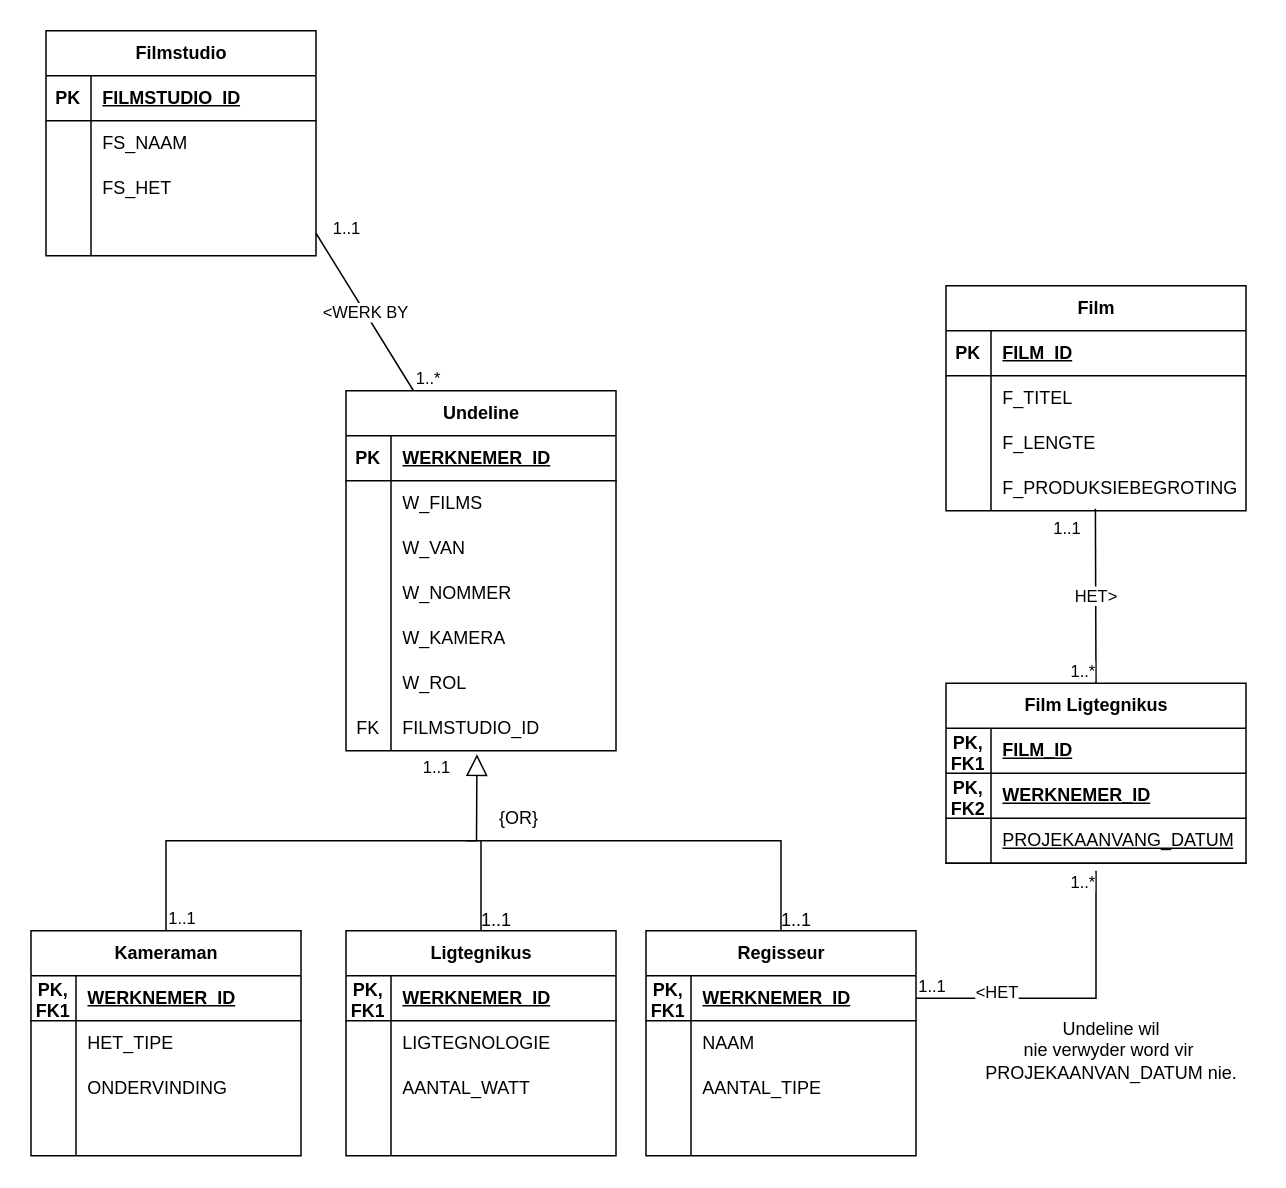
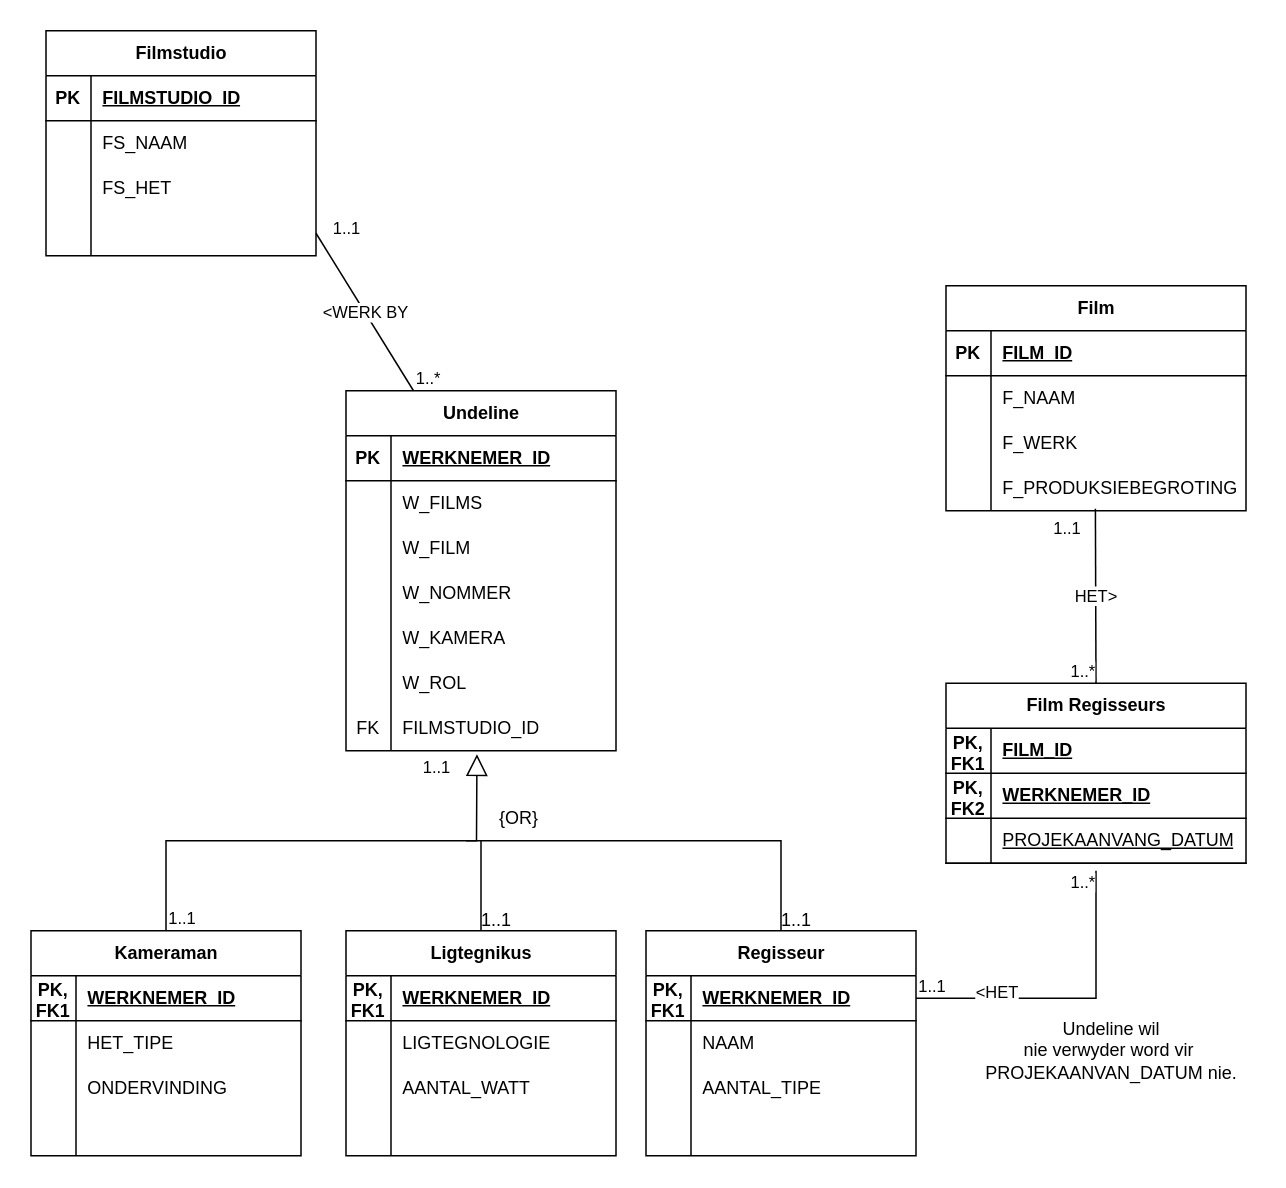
node "F_TITEL": label "F_TITEL" -> "F_NAAM"
node "F_LENGTE": label "F_LENGTE" -> "F_WERK"
node "W_VAN": label "W_VAN" -> "W_FILM"
node "Film Ligtegnikus": label "Film Ligtegnikus" -> "Film Regisseurs"
